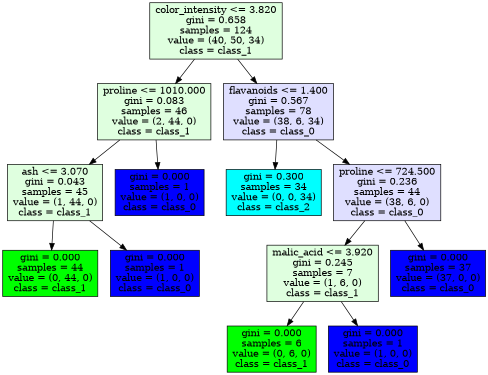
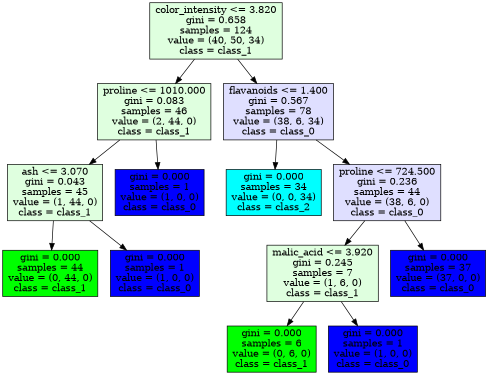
node "gini = 0.300 samples = 34 value = (0, 0, 34) class = class_2": label "gini = 0.300 samples = 34 value = (0, 0, 34) class = class_2" -> "gini = 0.000 samples = 34 value = (0, 0, 34) class = class_2"
